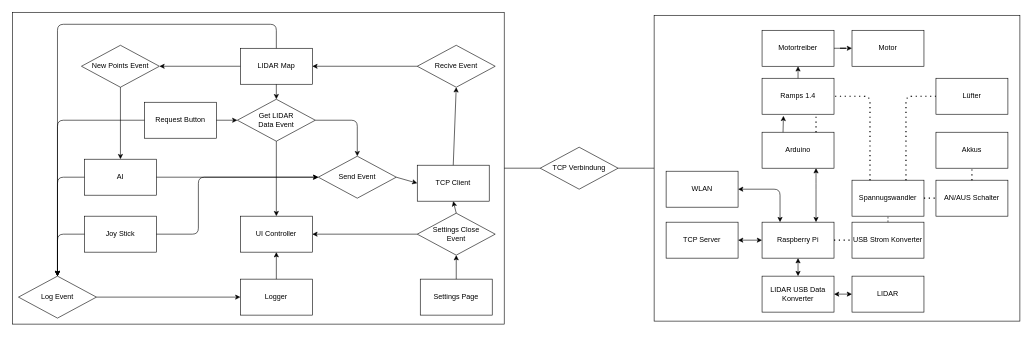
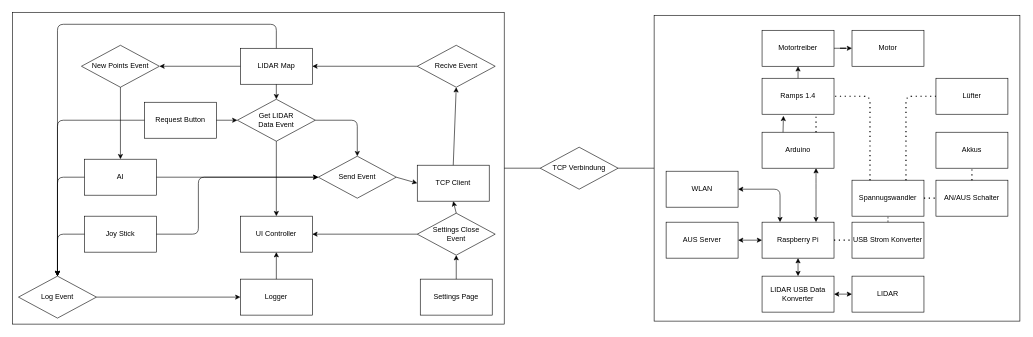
node "TCP Server": label "TCP Server" -> "AUS Server"
